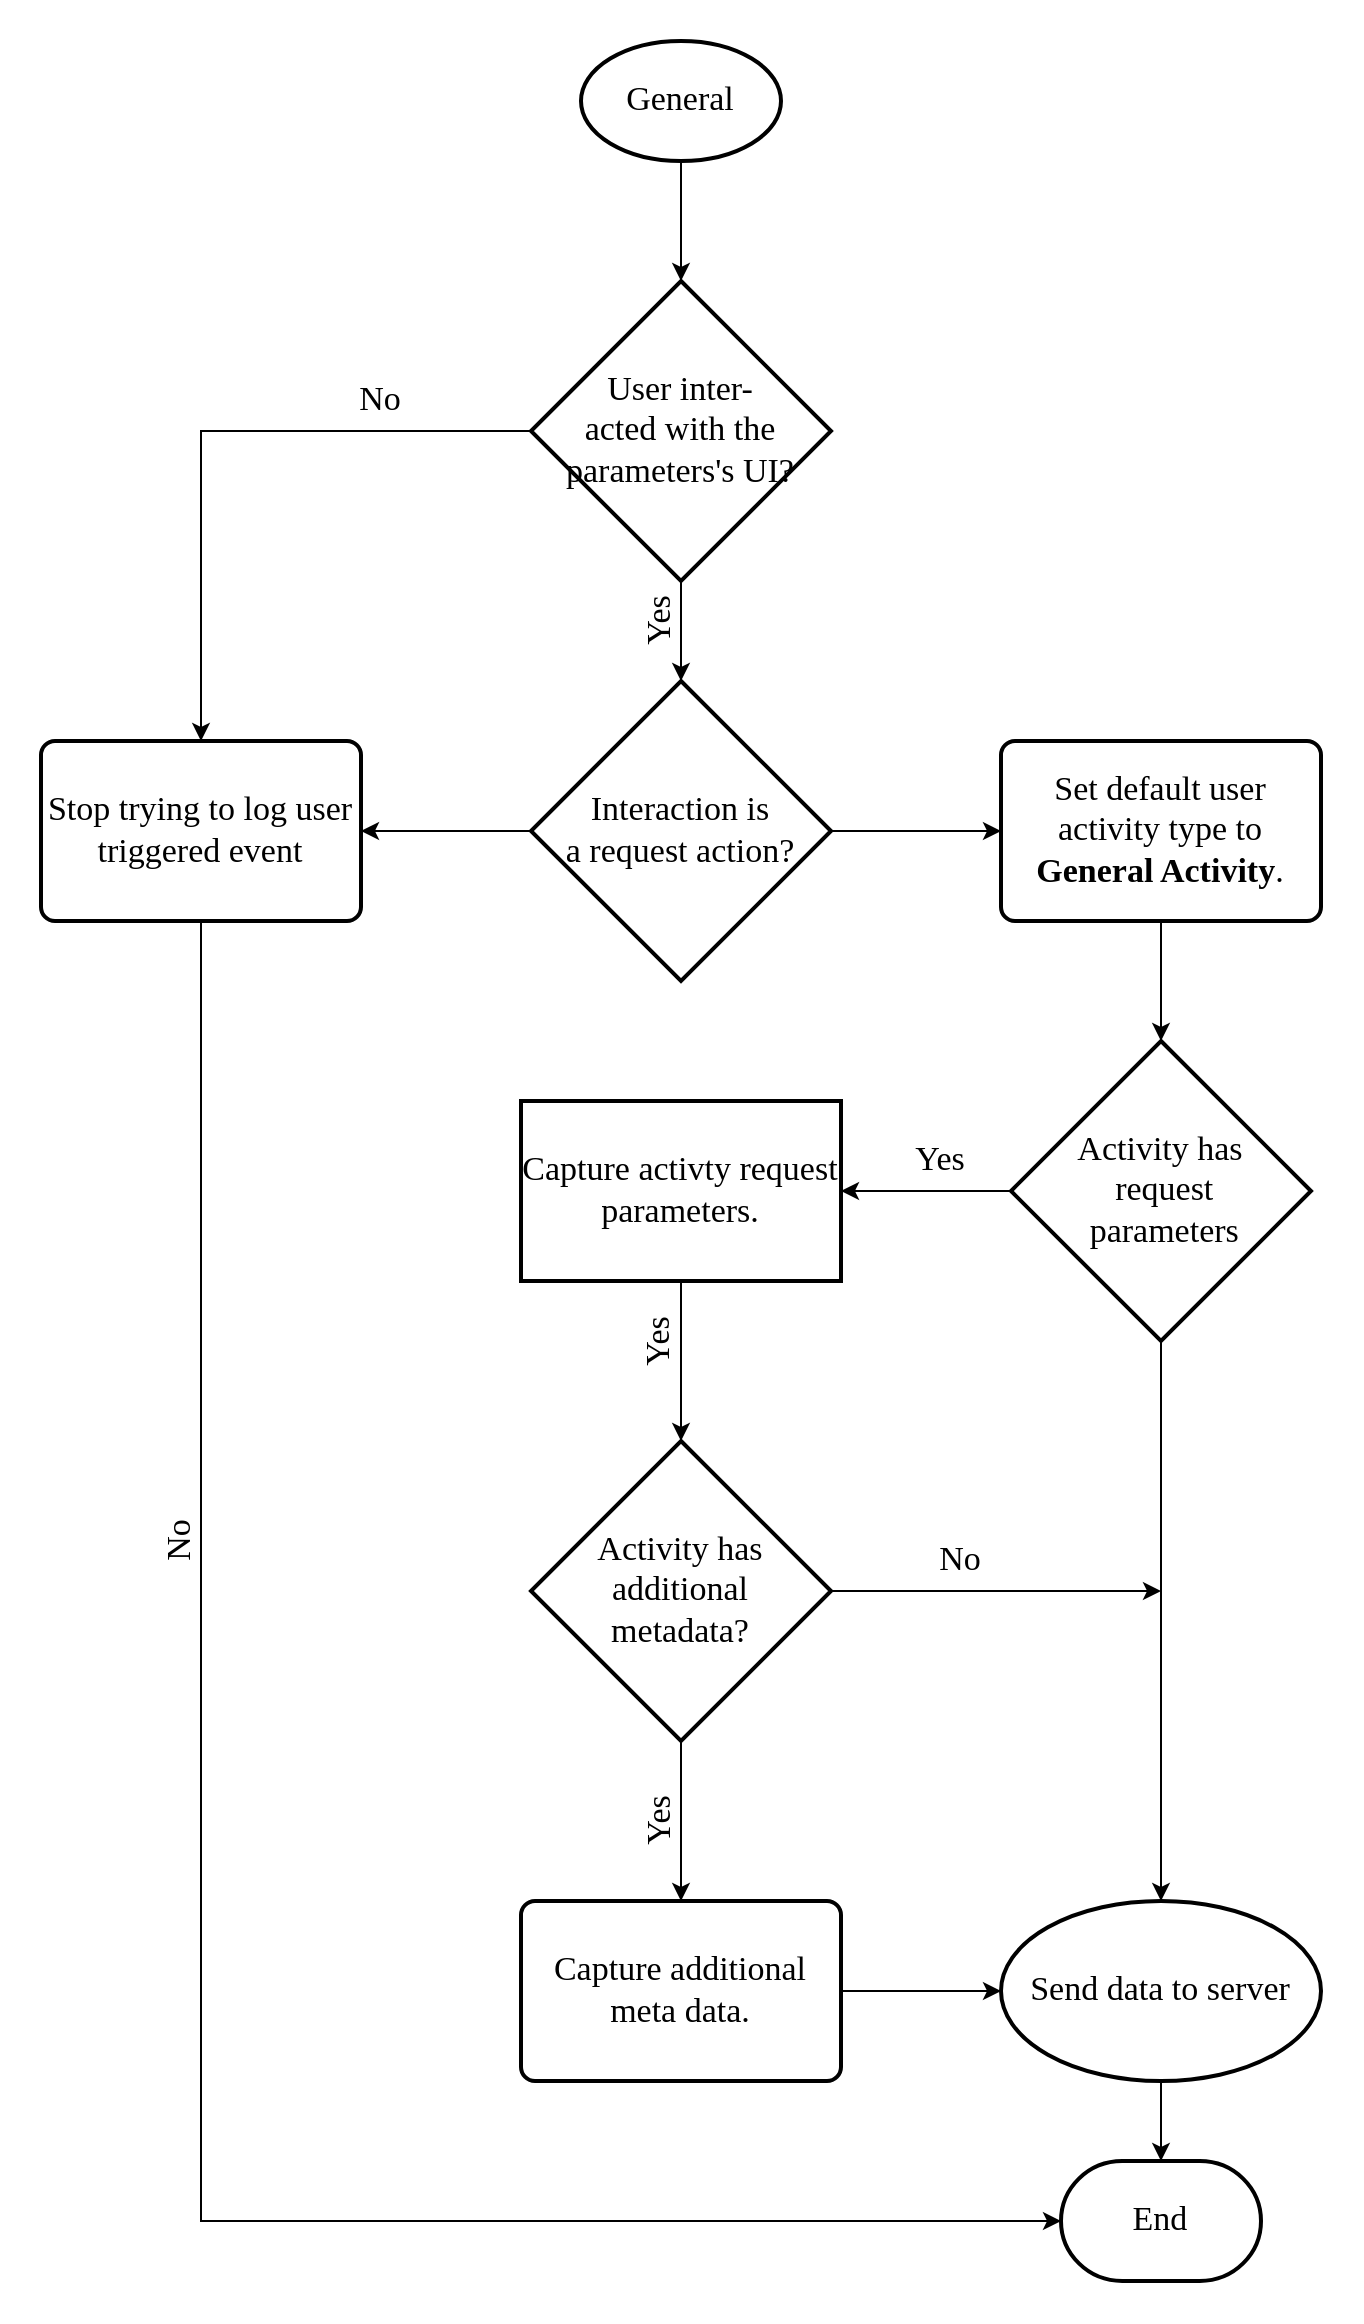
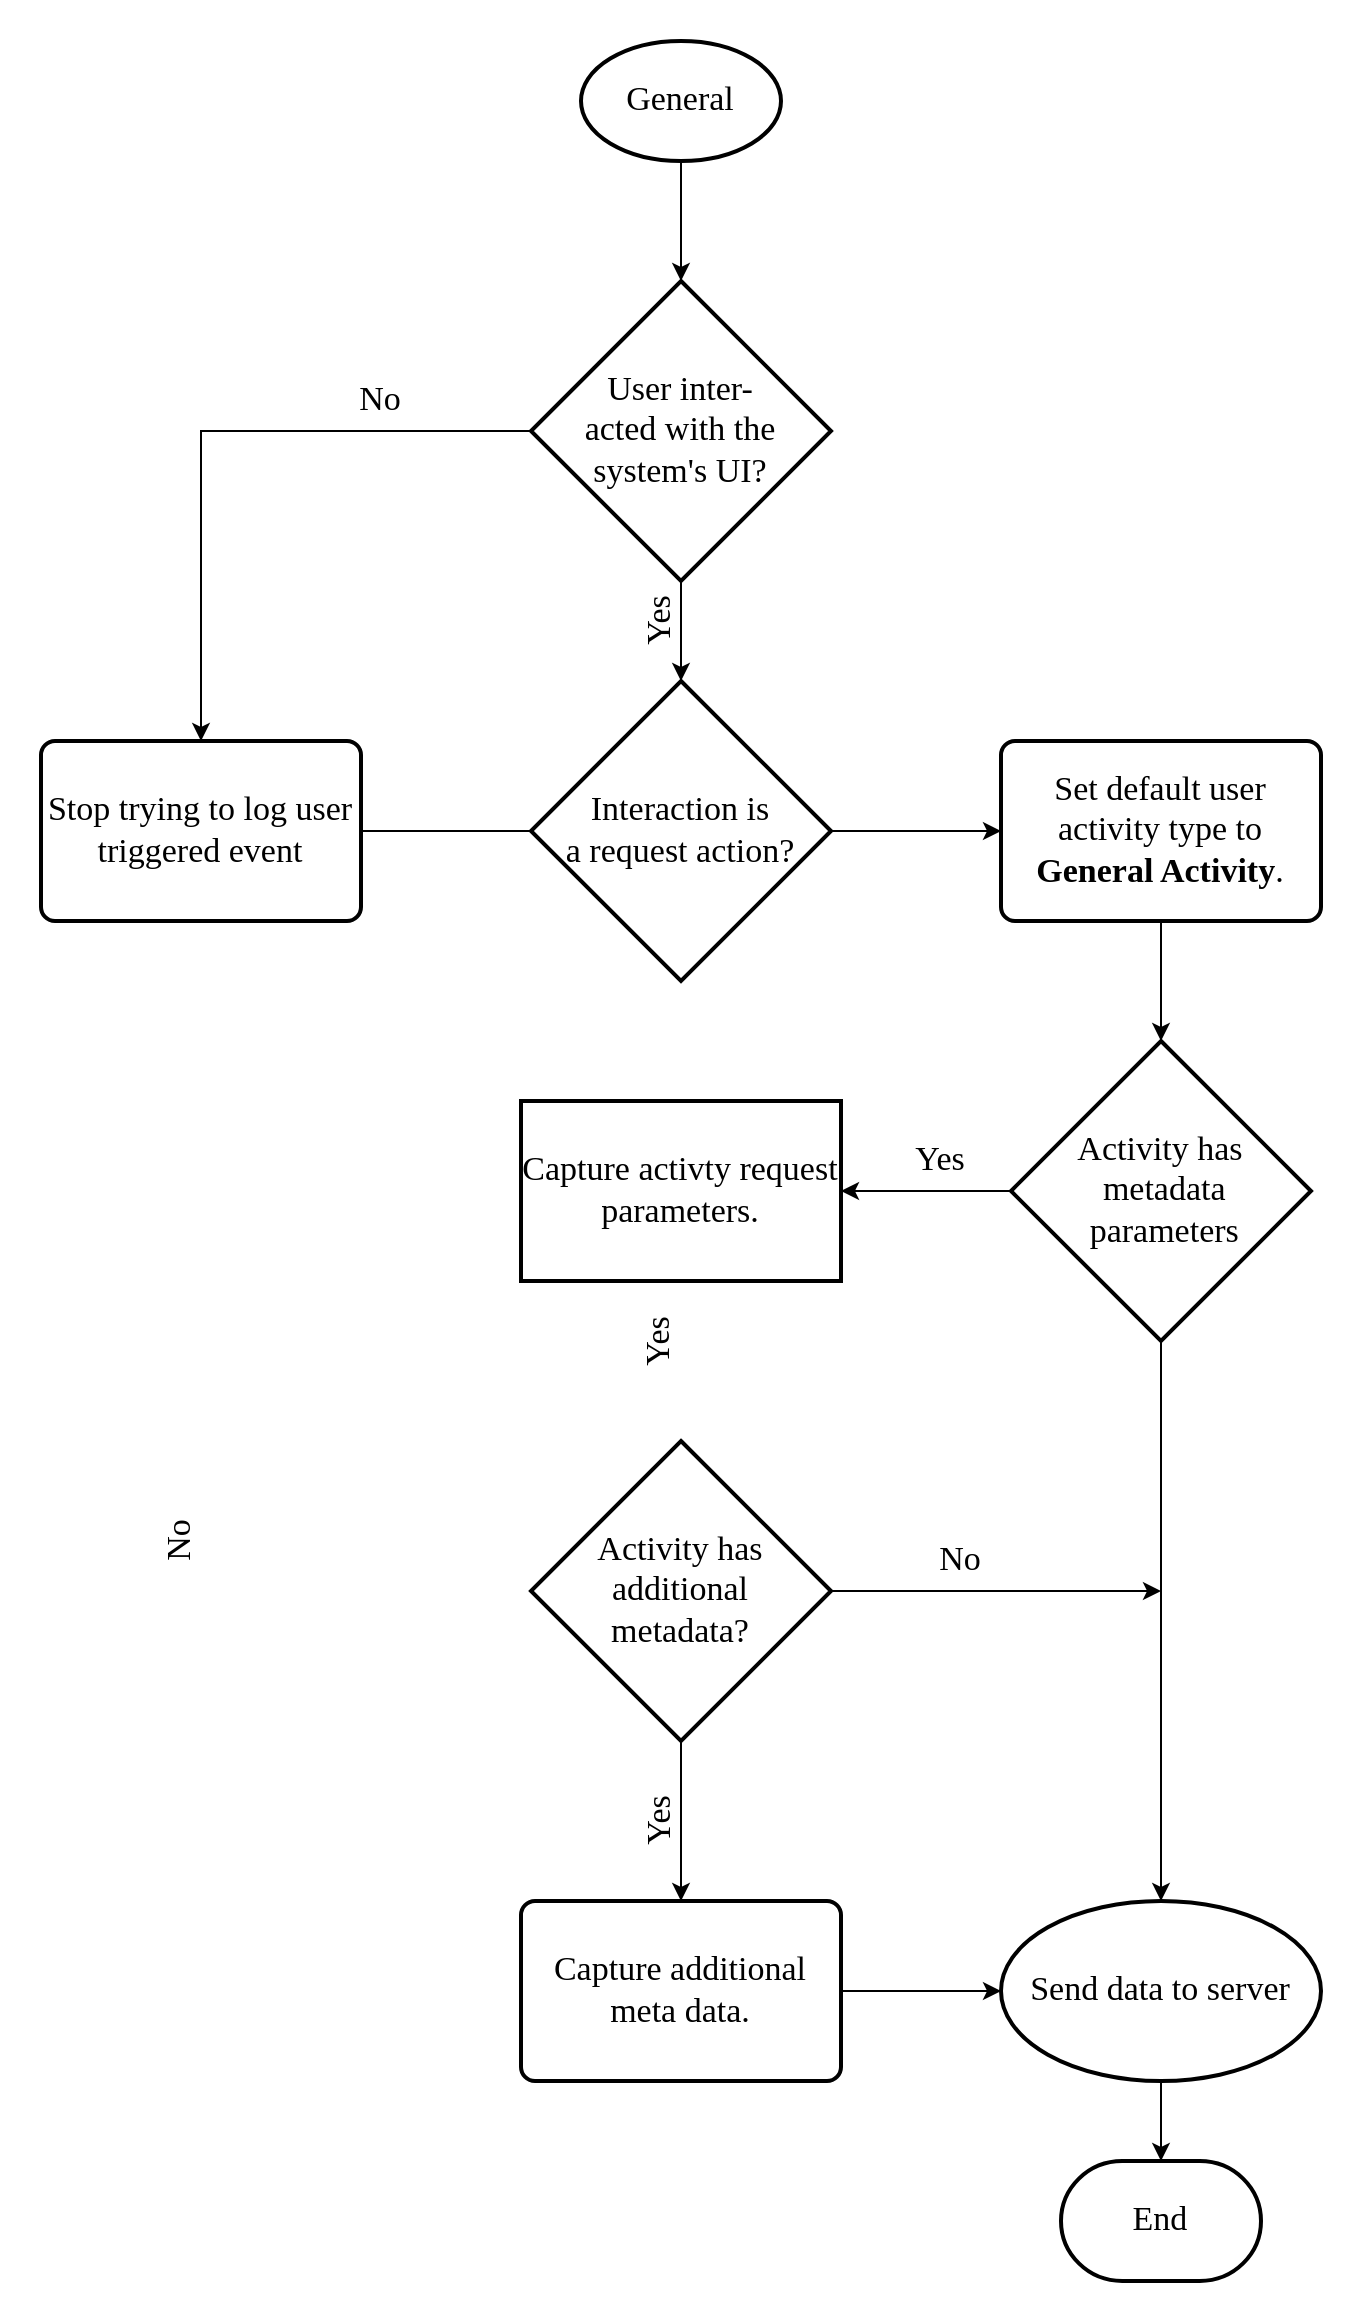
node "User inter- acted with the parameters's UI?": label "User inter- acted with the parameters's UI?" -> "User inter- acted with the system's UI?"
edge "Interaction is a request action?" -> "Stop trying to log user triggered event": arrowhead classic -> none
node "Activity has request parameters": label "Activity has request parameters" -> "Activity has metadata parameters"
edge "Capture activty request parameters." -> "Activity has additional metadata?": removed
edge "Stop trying to log user triggered event" -> "End": removed
